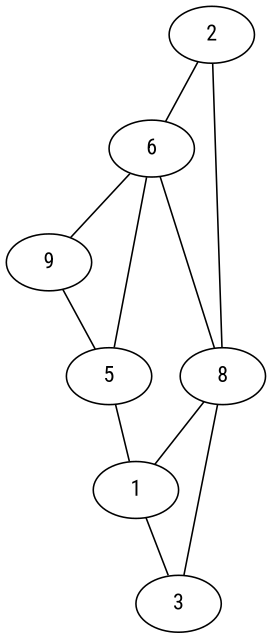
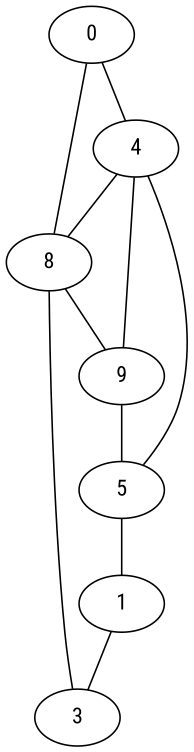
node "2": label "2" -> "0"
node "6": label "6" -> "4"
edge "8" -- "1": now "8" -- "9"
